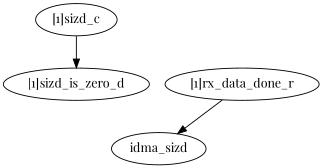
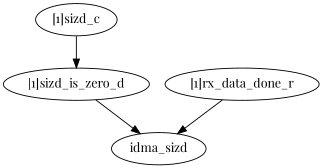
edge "[1]sizd_is_zero_d" -> "idma_sizd": added
